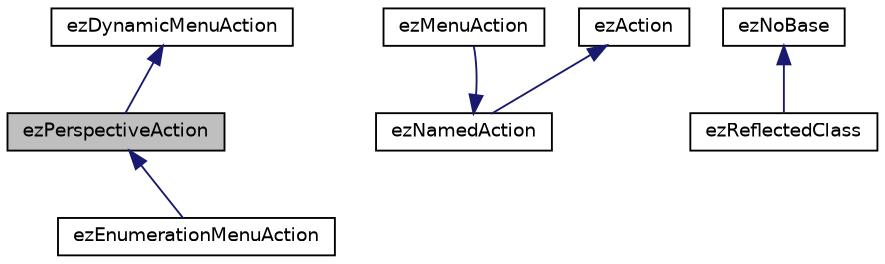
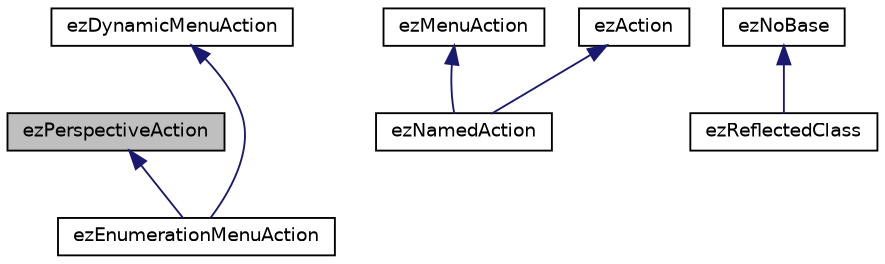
edge "ezMenuAction" -> "ezNamedAction": reversed
edge "ezPerspectiveAction" -> "ezDynamicMenuAction": now "ezEnumerationMenuAction" -> "ezDynamicMenuAction"
